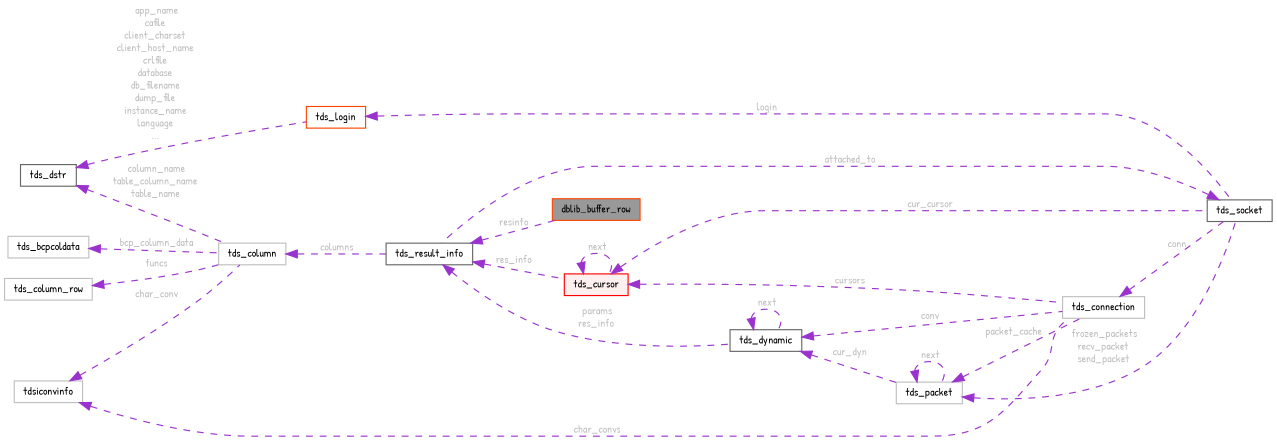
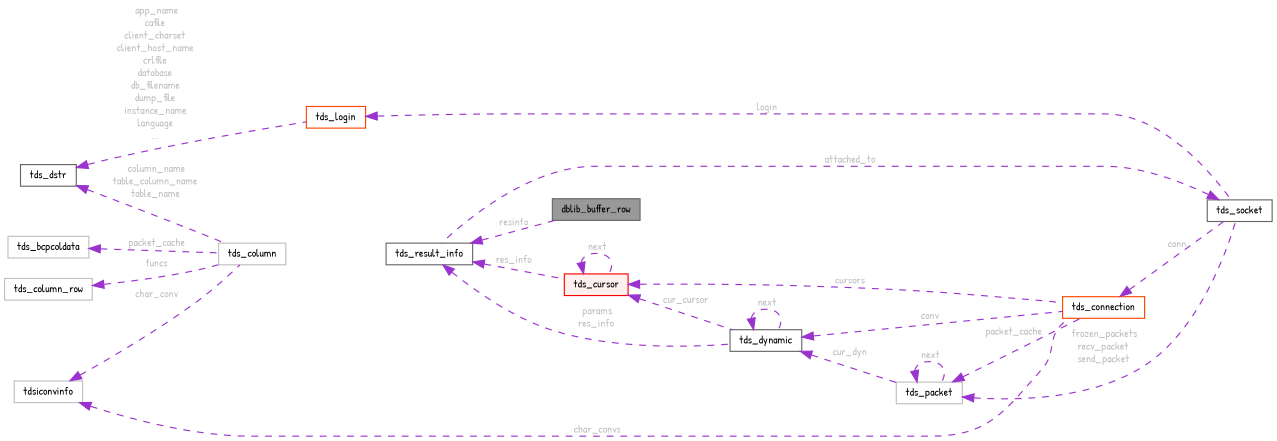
node "dblib_buffer_row": color orangered -> gray40
edge "tds_socket" -> "tds_cursor": now "tds_dynamic" -> "tds_cursor"
edge "tds_column" -> "tds_bcpcoldata": label " bcp_column_data" -> " packet_cache"
edge "tds_result_info" -> "tds_column": removed, label "columns"
node "tds_connection": color grey75 -> orangered
